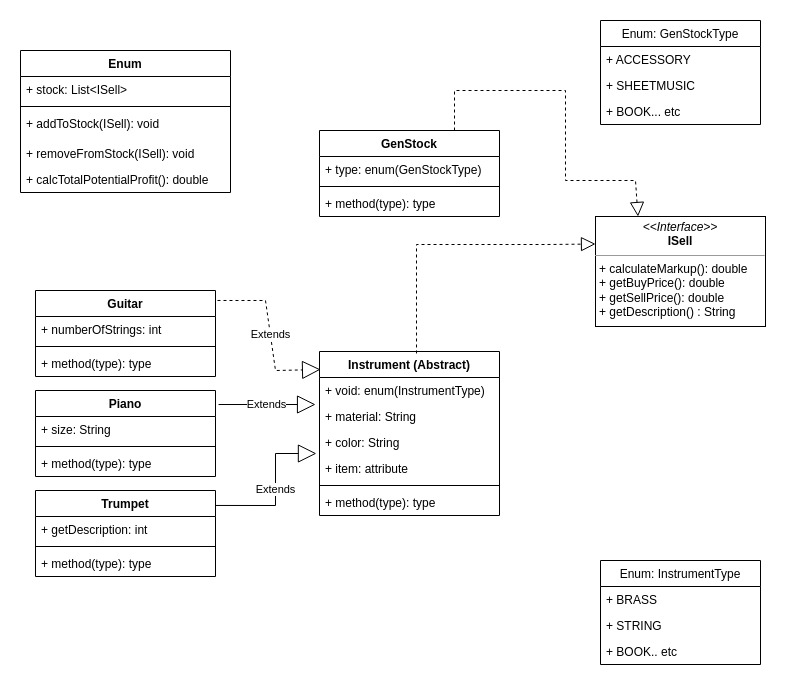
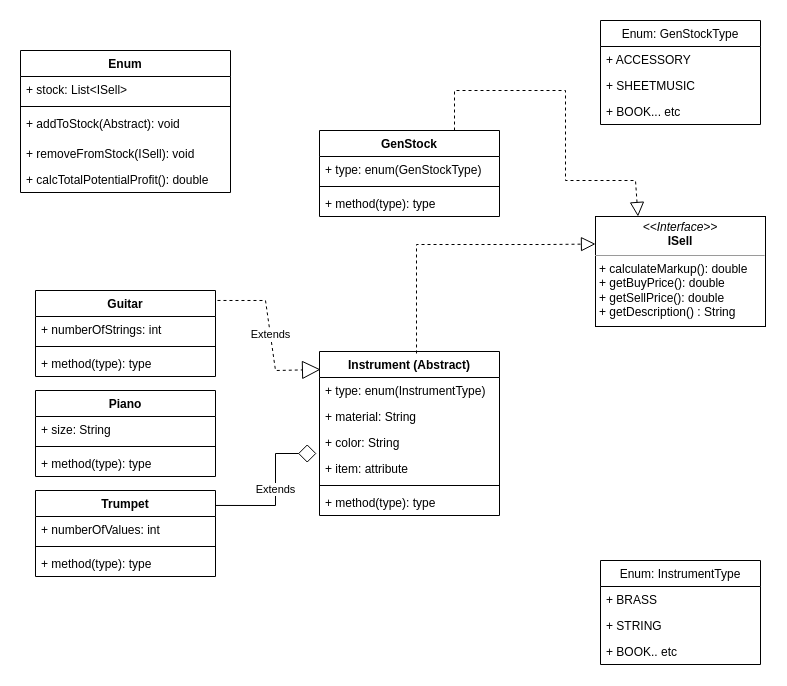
node "+ addToStock(ISell): void": label "+ addToStock(ISell): void" -> "+ addToStock(Abstract): void"
node "+ void: enum(InstrumentType)": label "+ void: enum(InstrumentType)" -> "+ type: enum(InstrumentType)"
edge "Piano" -> "+ material: String": removed, label "Extends"
edge "Trumpet" -> "+ item: attribute": arrowhead block -> diamond
node "+ getDescription: int": label "+ getDescription: int" -> "+ numberOfValues: int"
